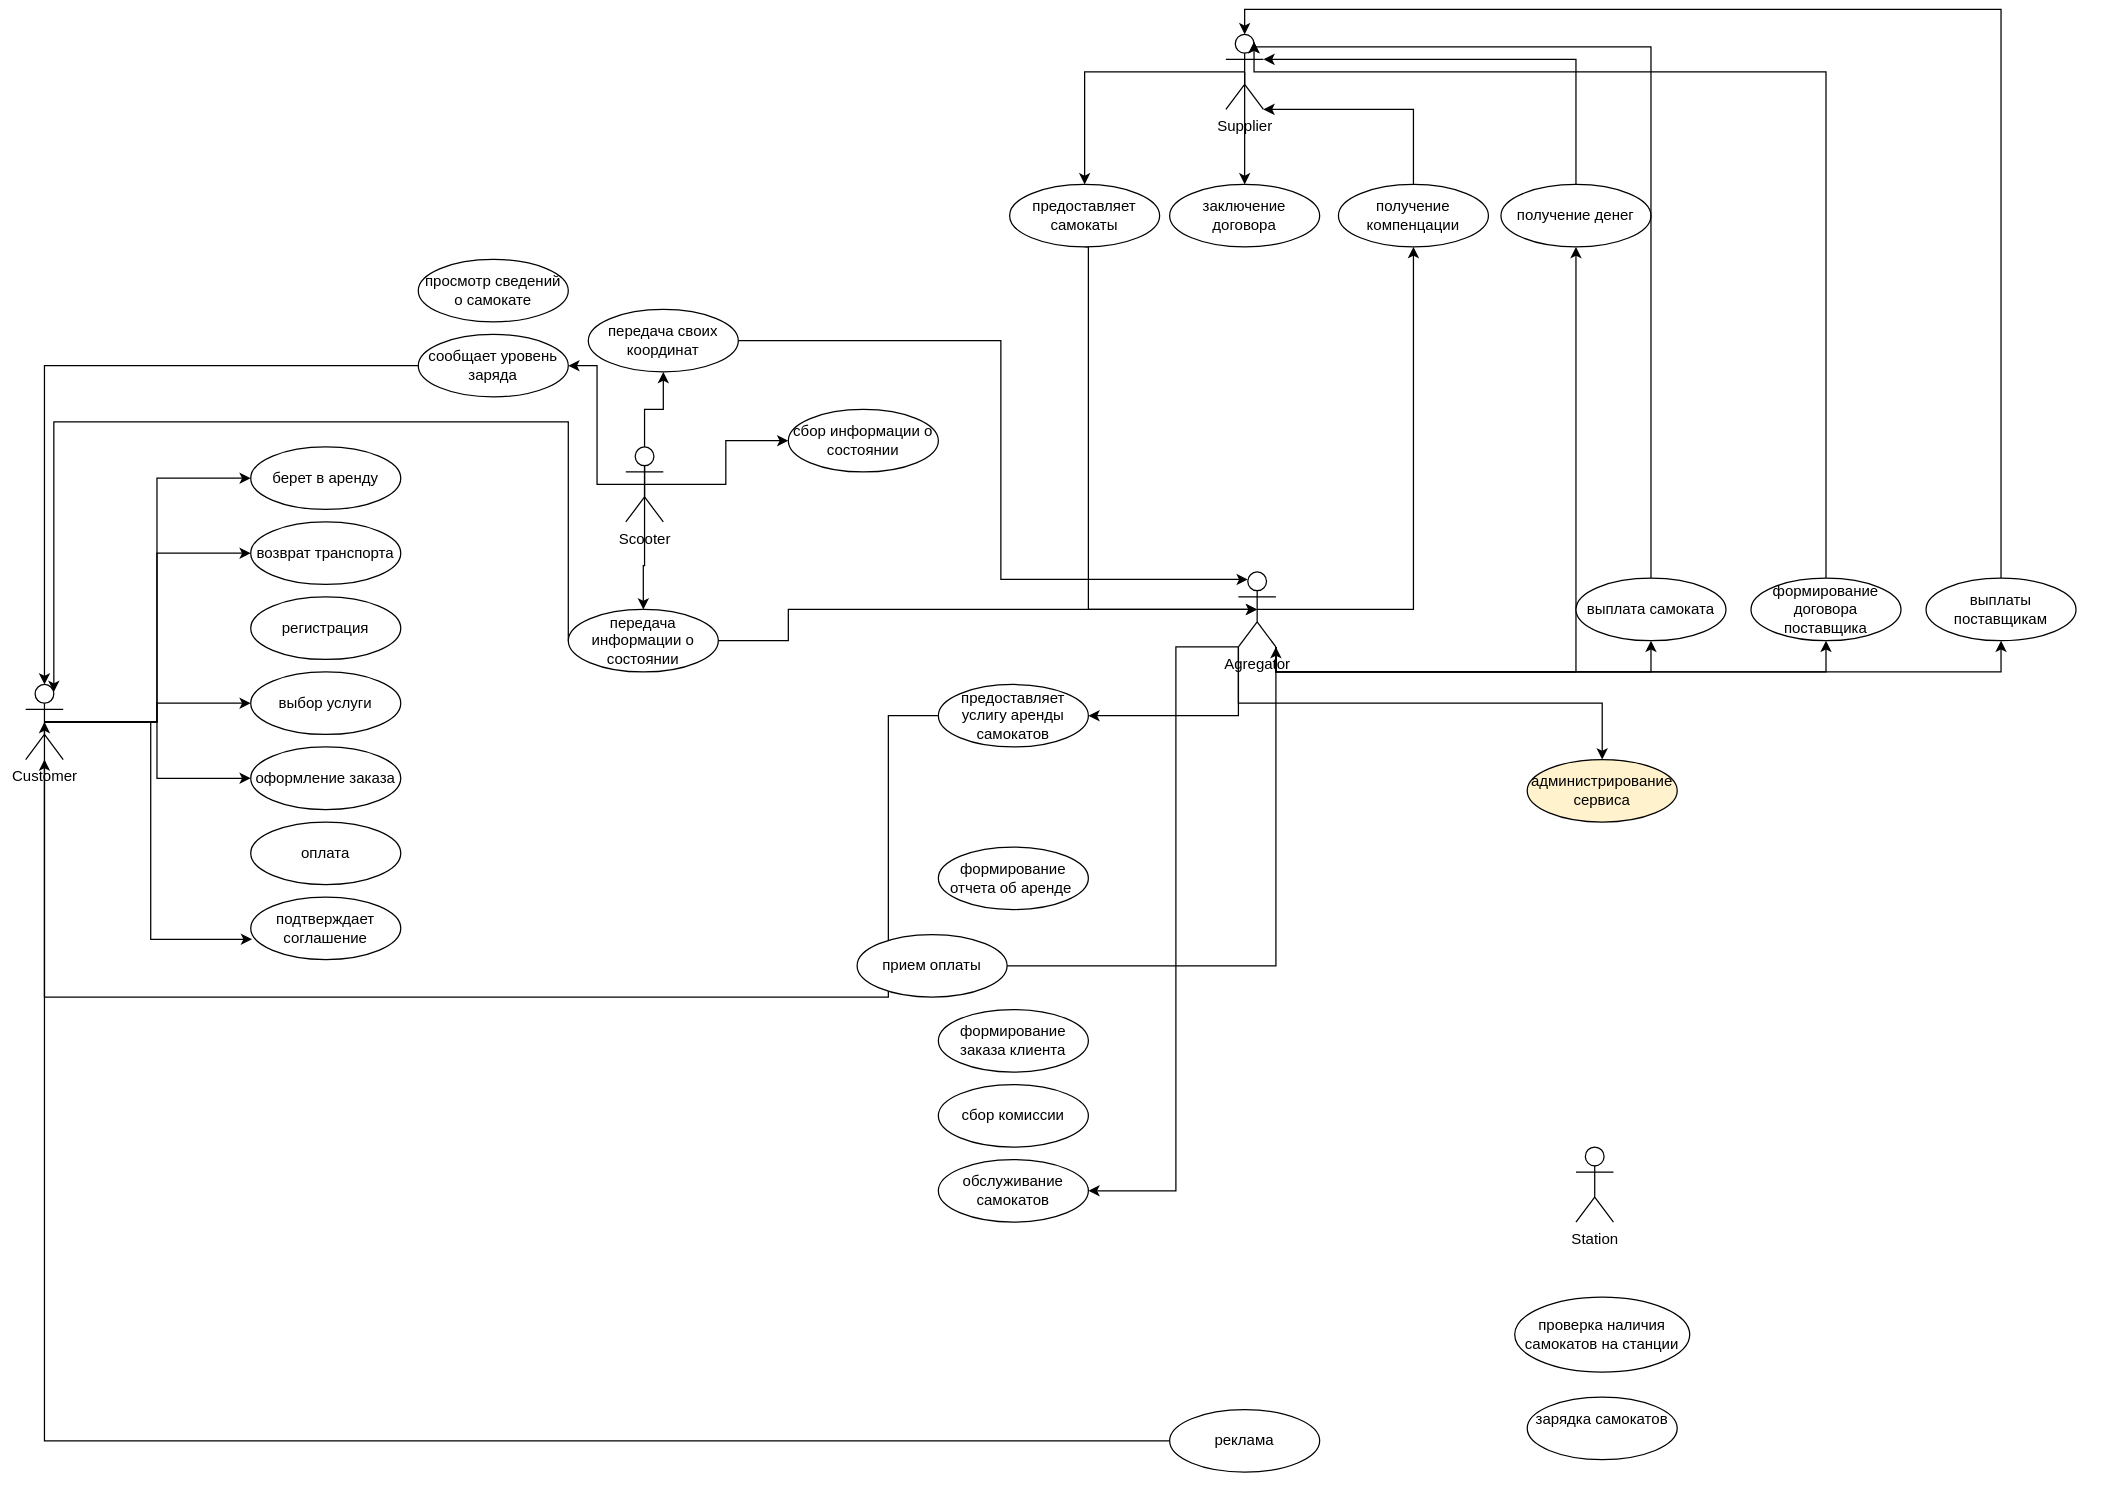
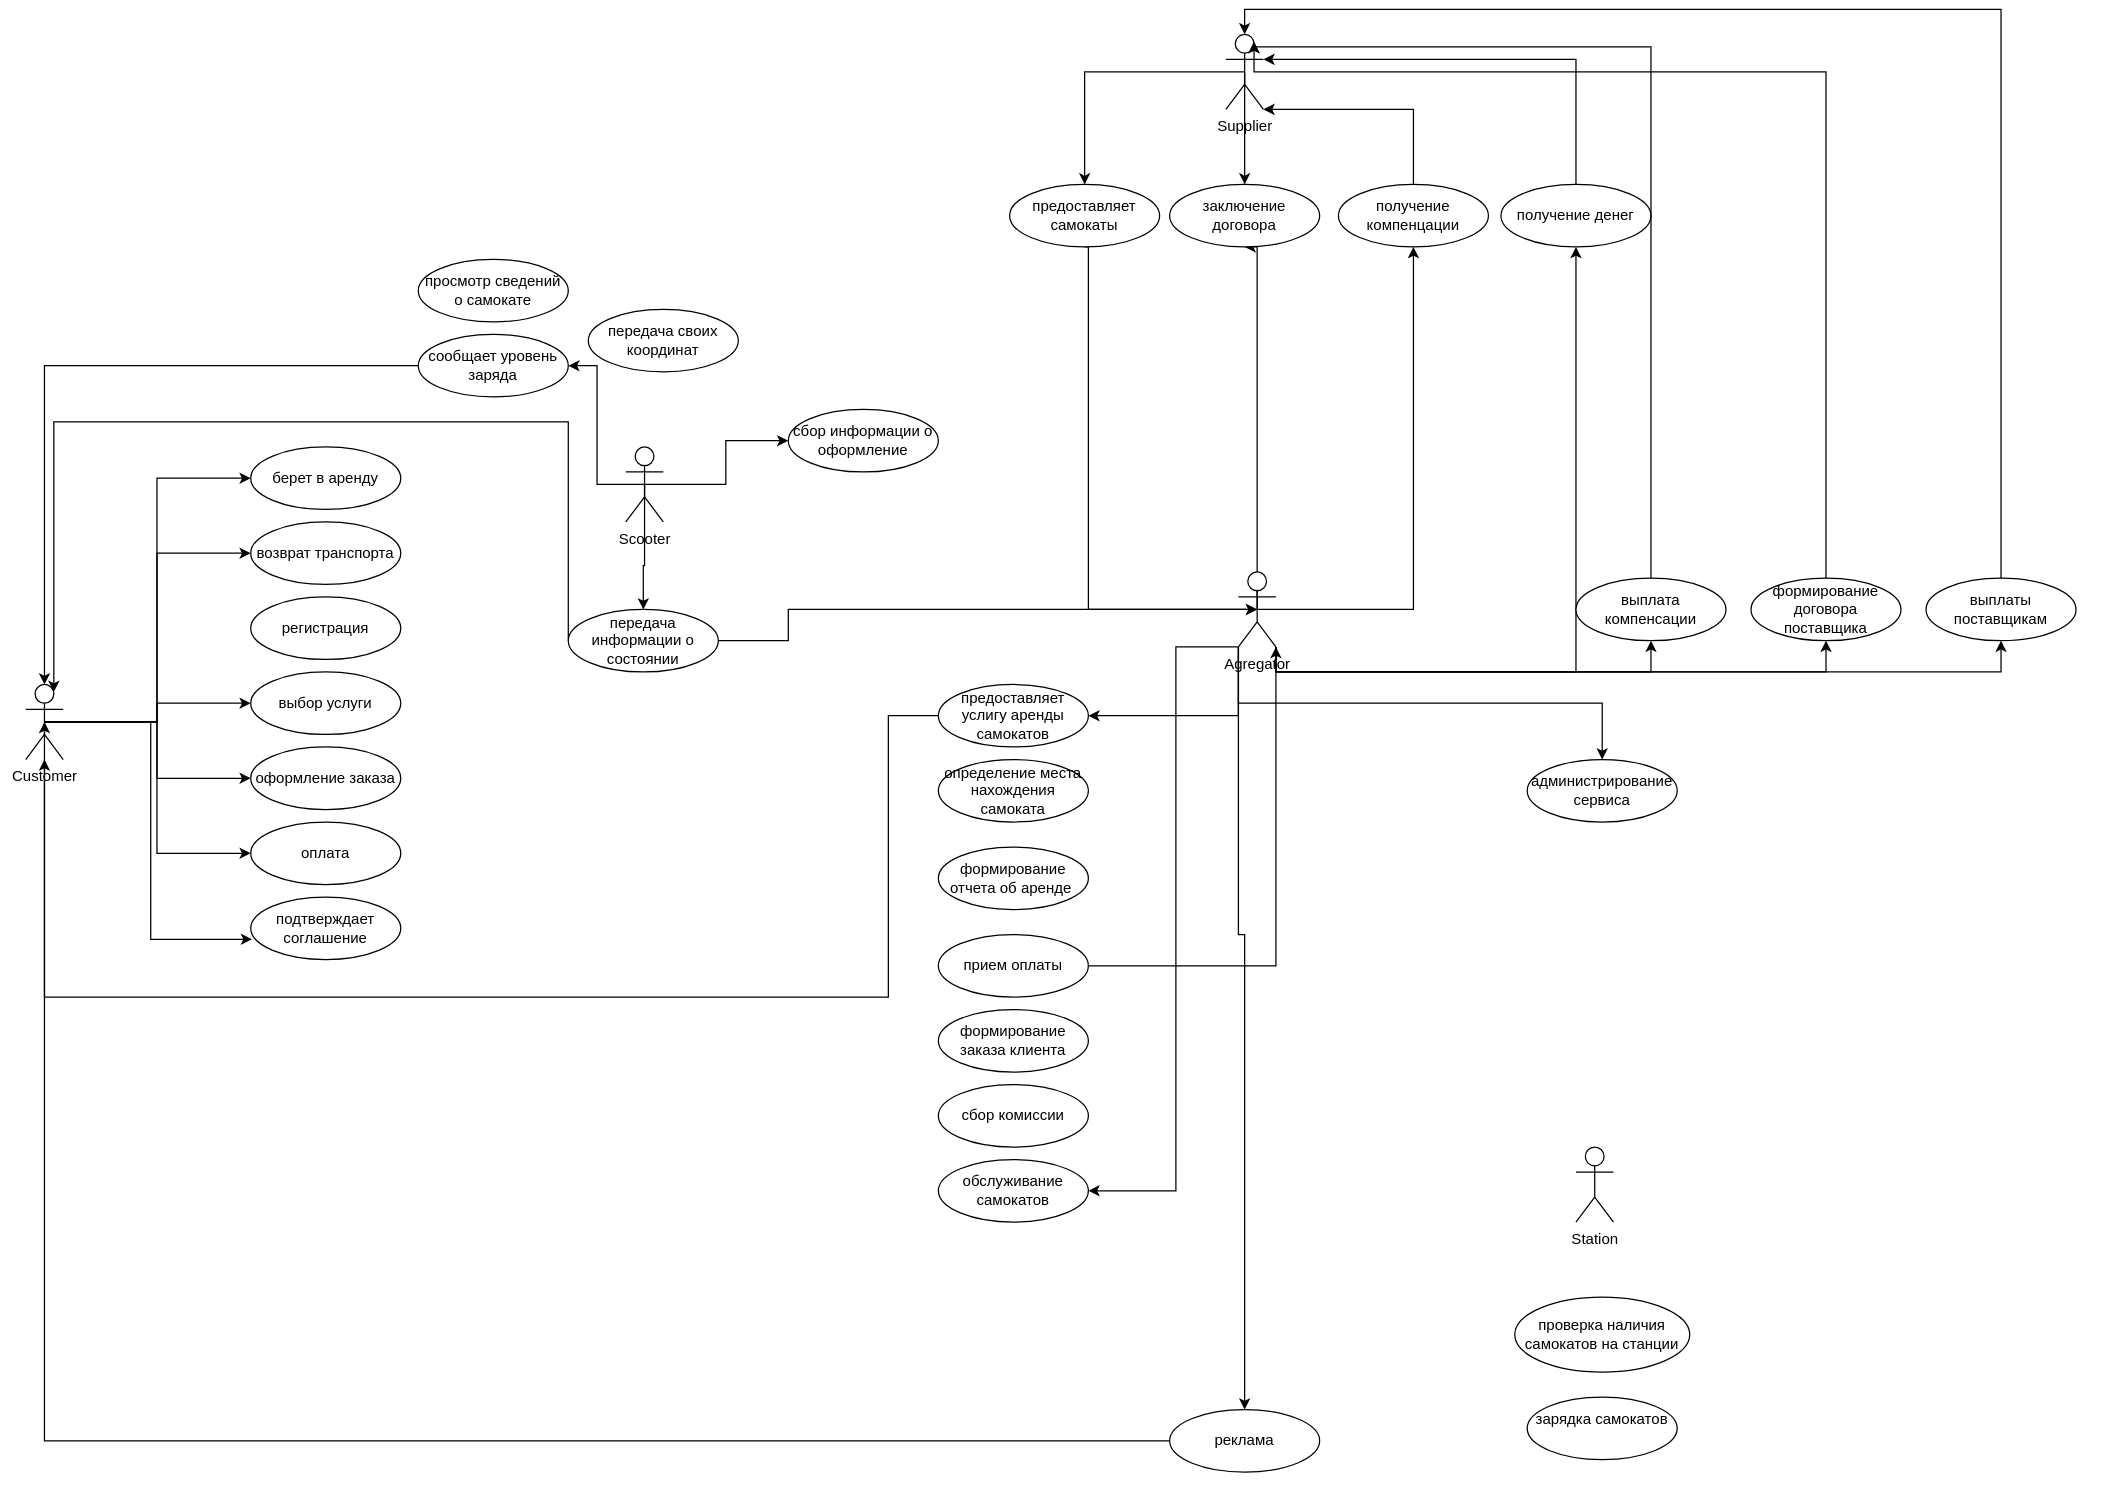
edge "Agregator" -> "заключение договора": added
edge "Scooter" -> "передача своих координат": removed
node "сбор информации о состоянии": label "сбор информации о состоянии" -> "сбор информации о оформление"
edge "передача своих координат" -> "Agregator": removed
node "выплата самоката": label "выплата самоката" -> "выплата компенсации"
node "определение места нахождения самоката": added
node "администрирование сервиса": fillcolor #fff2cc -> #ffffff
edge "Сustomer" -> "оплата": added
node "прием оплаты": moved (932, 966) -> (1013, 966)
edge "Agregator" -> "реклама": added
